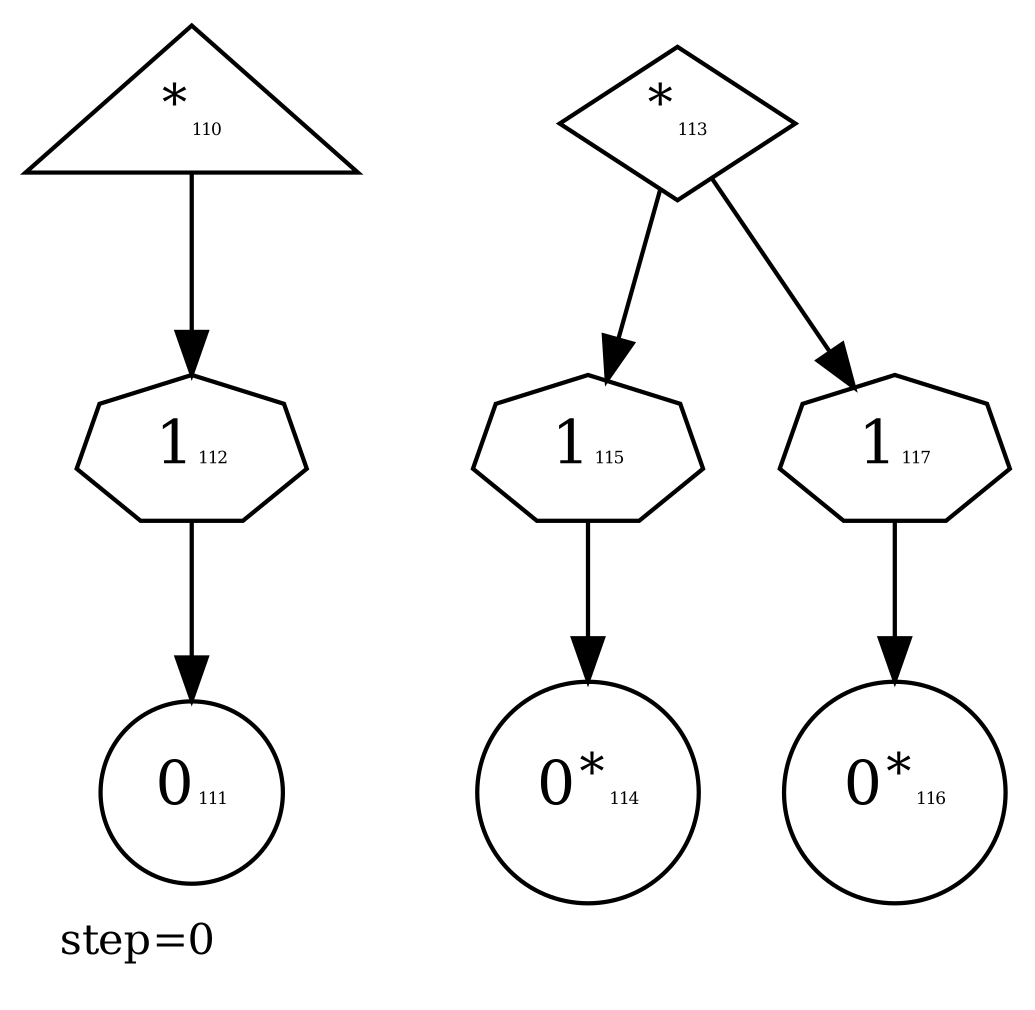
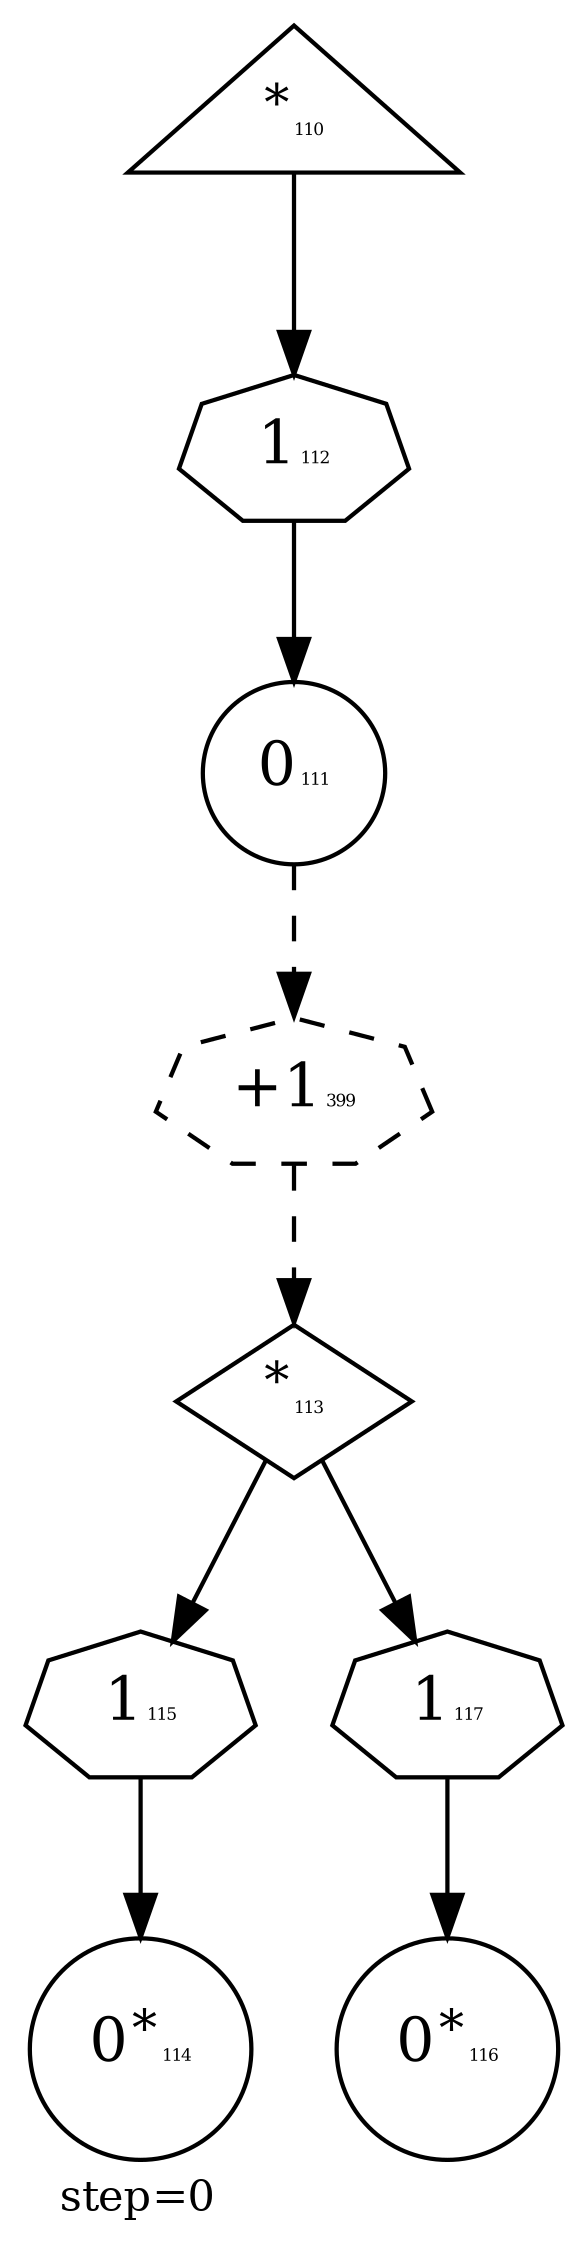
node "+1": added
